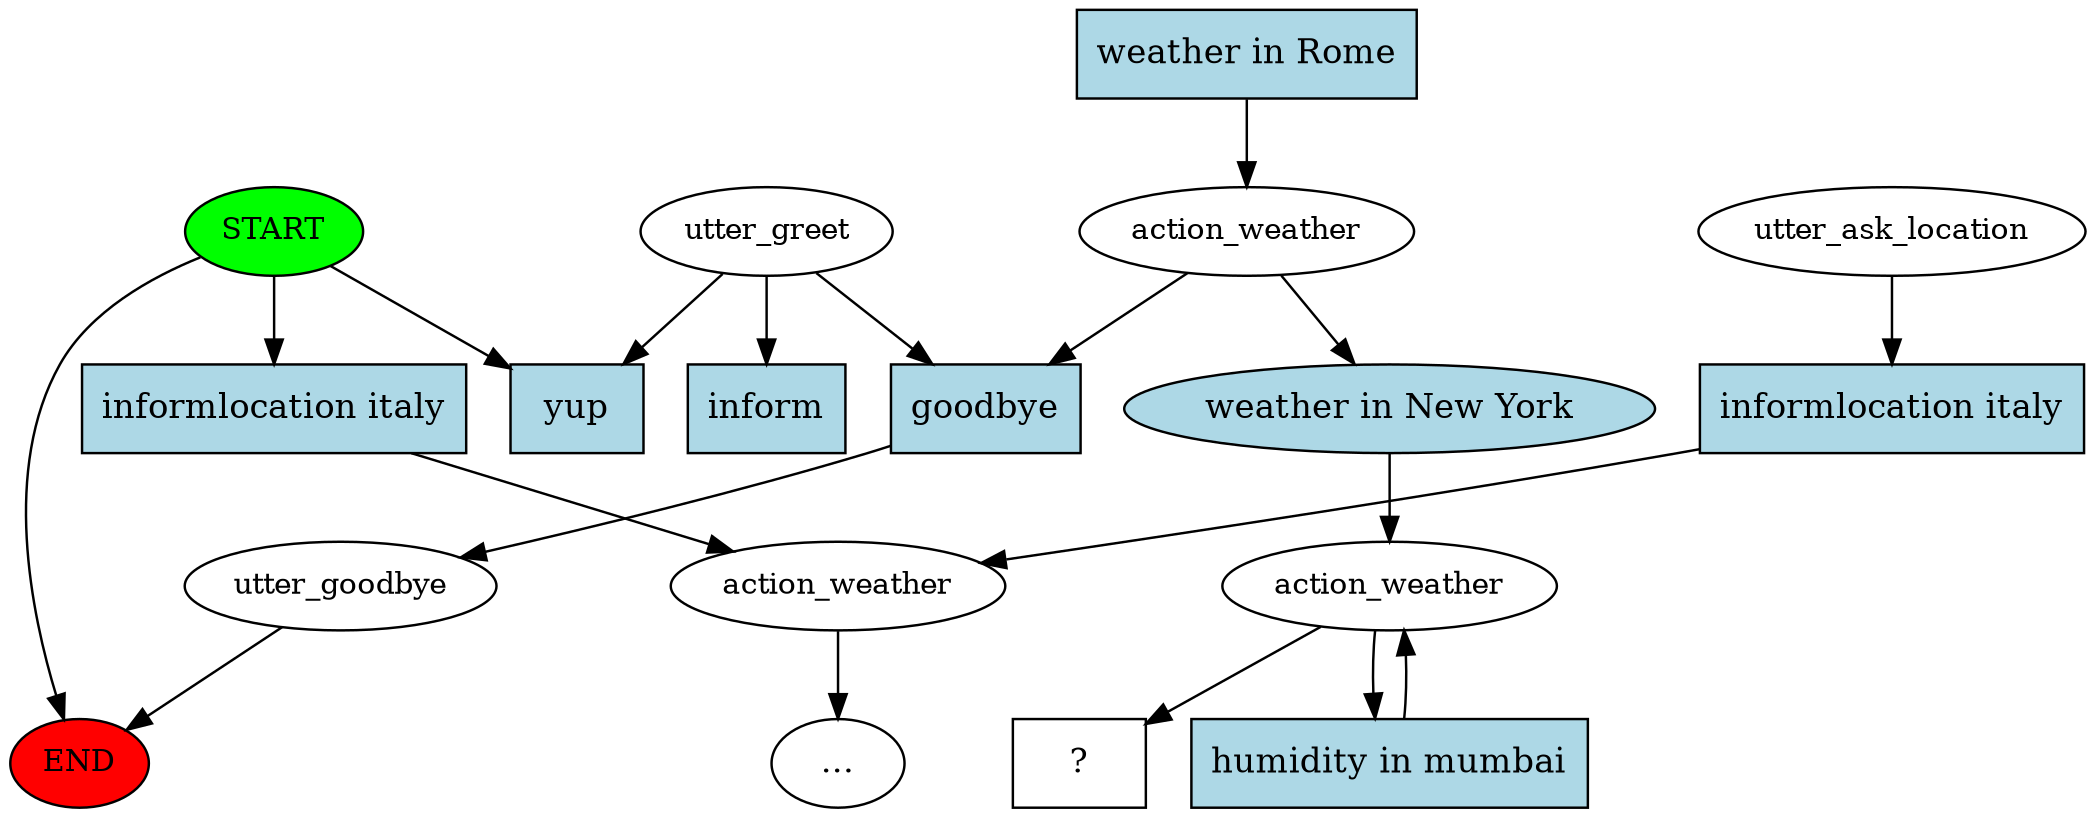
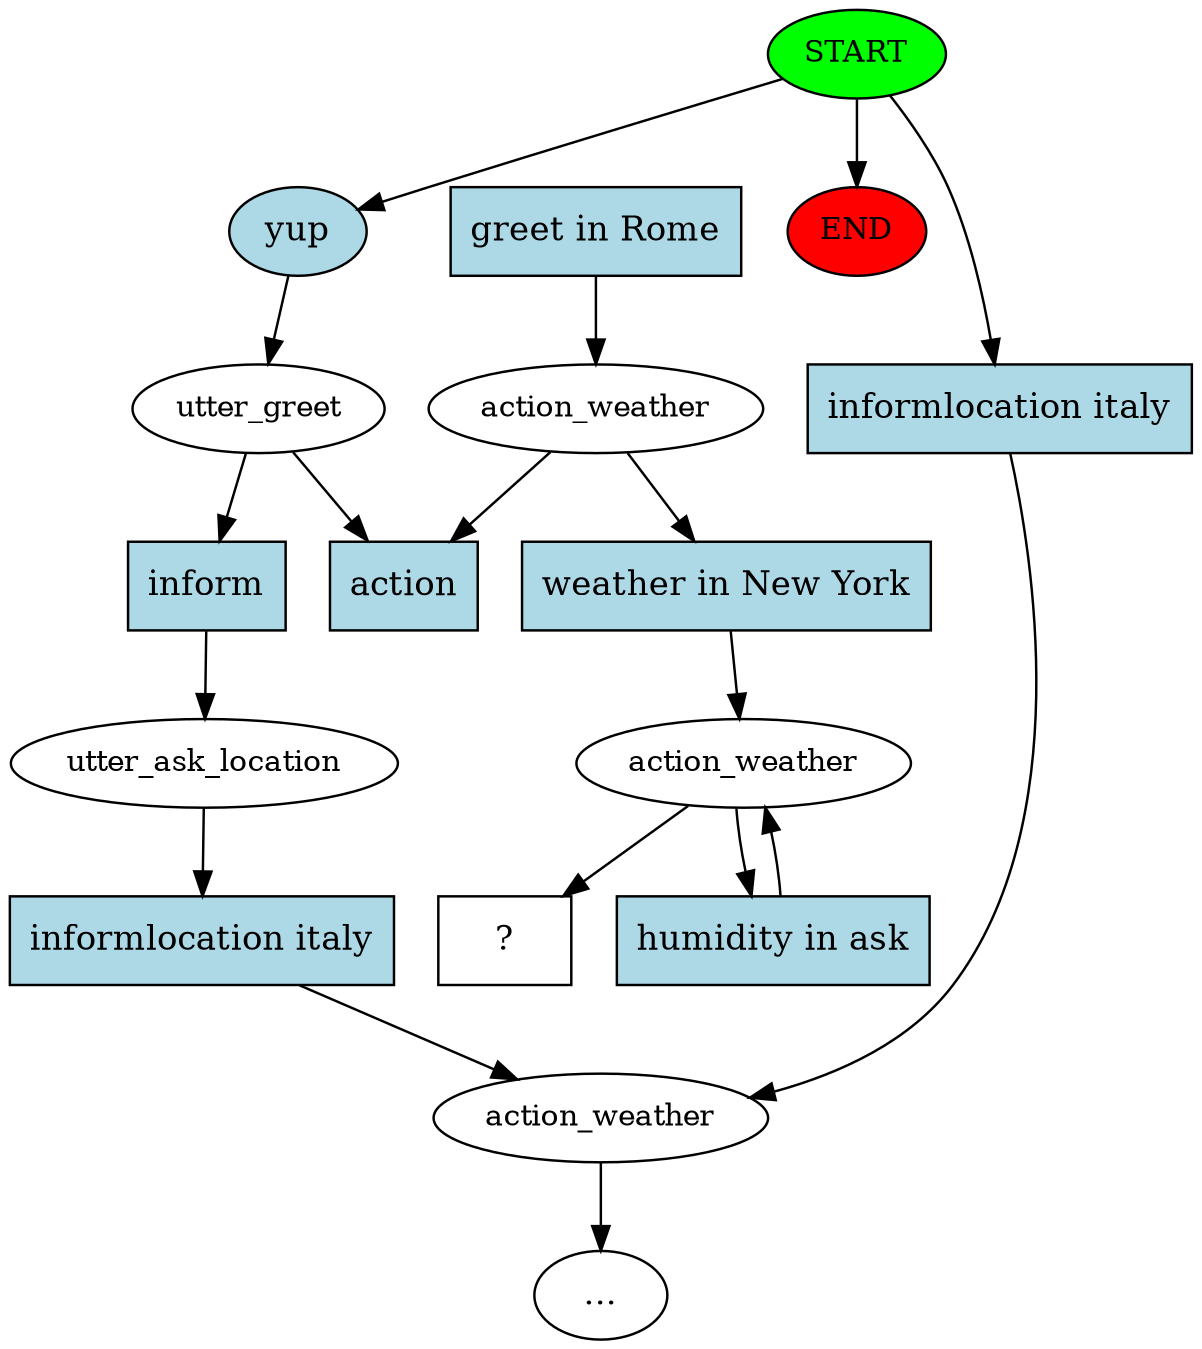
node "weather in Rome": label "weather in Rome" -> "greet in Rome"
edge "utter_greet" -> "yup": reversed
node "yup": shape box -> ellipse
node "goodbye": label "goodbye" -> "action"
node "weather in New York": shape ellipse -> box
node "utter_goodbye": removed
edge "inform" -> "utter_ask_location": added
node "humidity in mumbai": label "humidity in mumbai" -> "humidity in ask"
